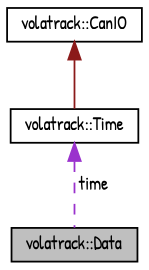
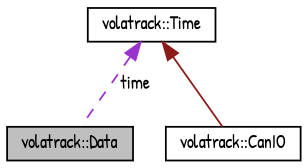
edge "volatrack::Time" -> "volatrack::CanIO": reversed
